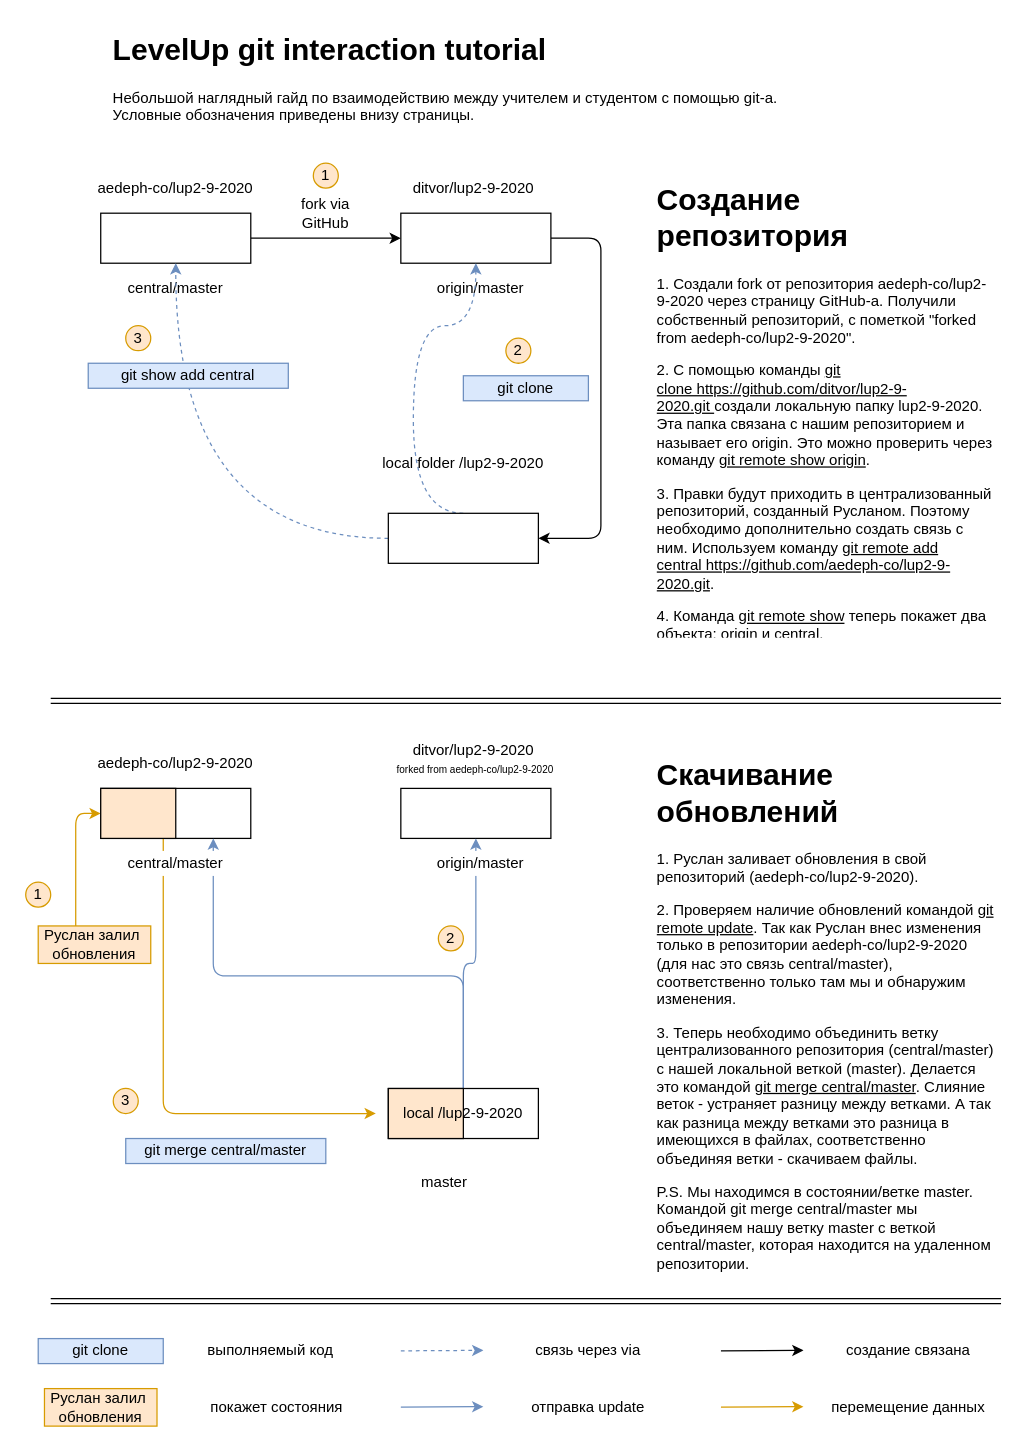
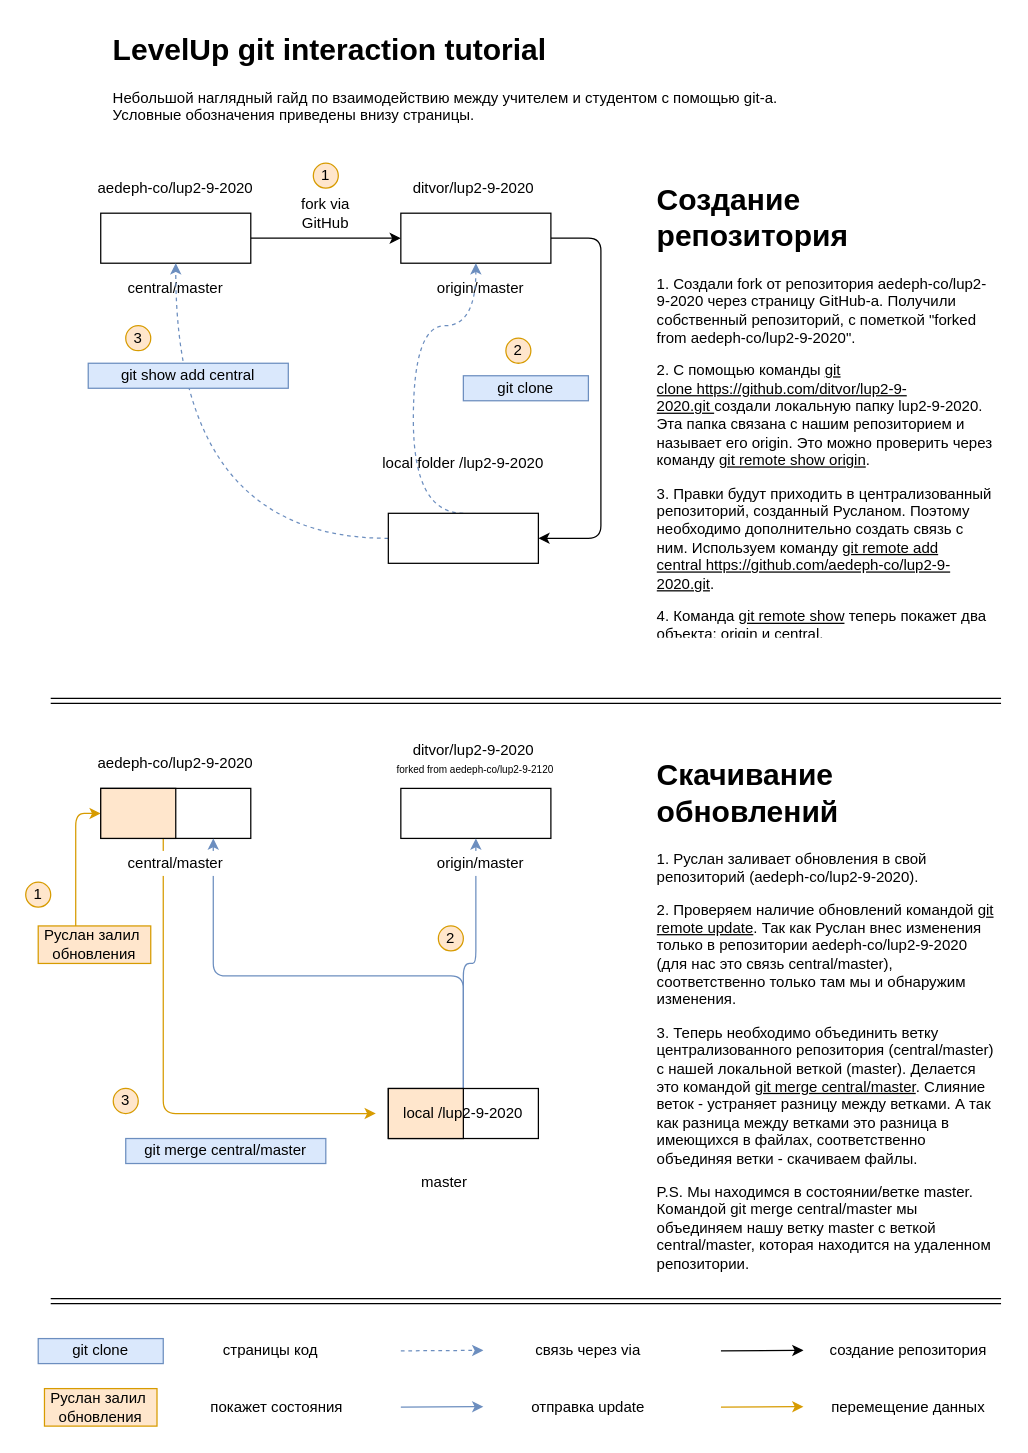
node "forked from aedeph-co/lup2-9-2020": label "forked from aedeph-co/lup2-9-2020" -> "forked from aedeph-co/lup2-9-2120"
node "выполняемый код": label "выполняемый код" -> "страницы код"
node "создание связана": label "создание связана" -> "создание репозитория"
